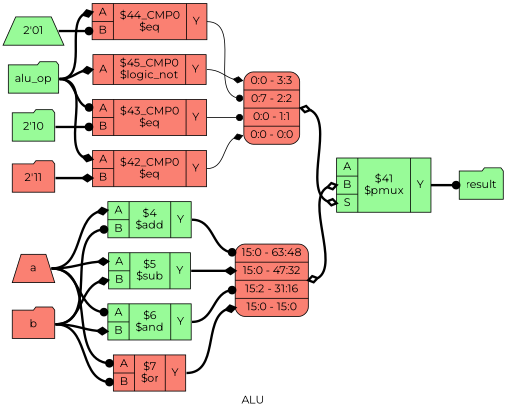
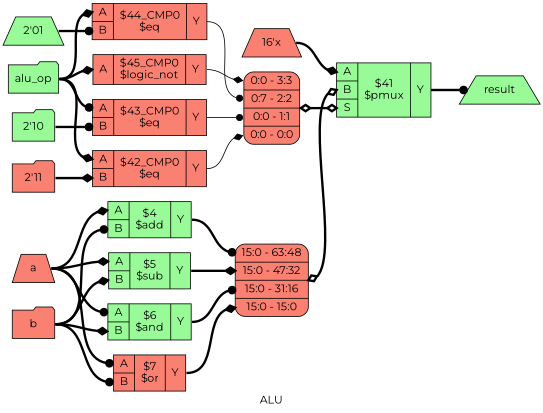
node "16'x": added
node "result": shape folder -> trapezium
node "15:0 - 63:48": text "15:2 - 31:16" -> "15:0 - 31:16"
